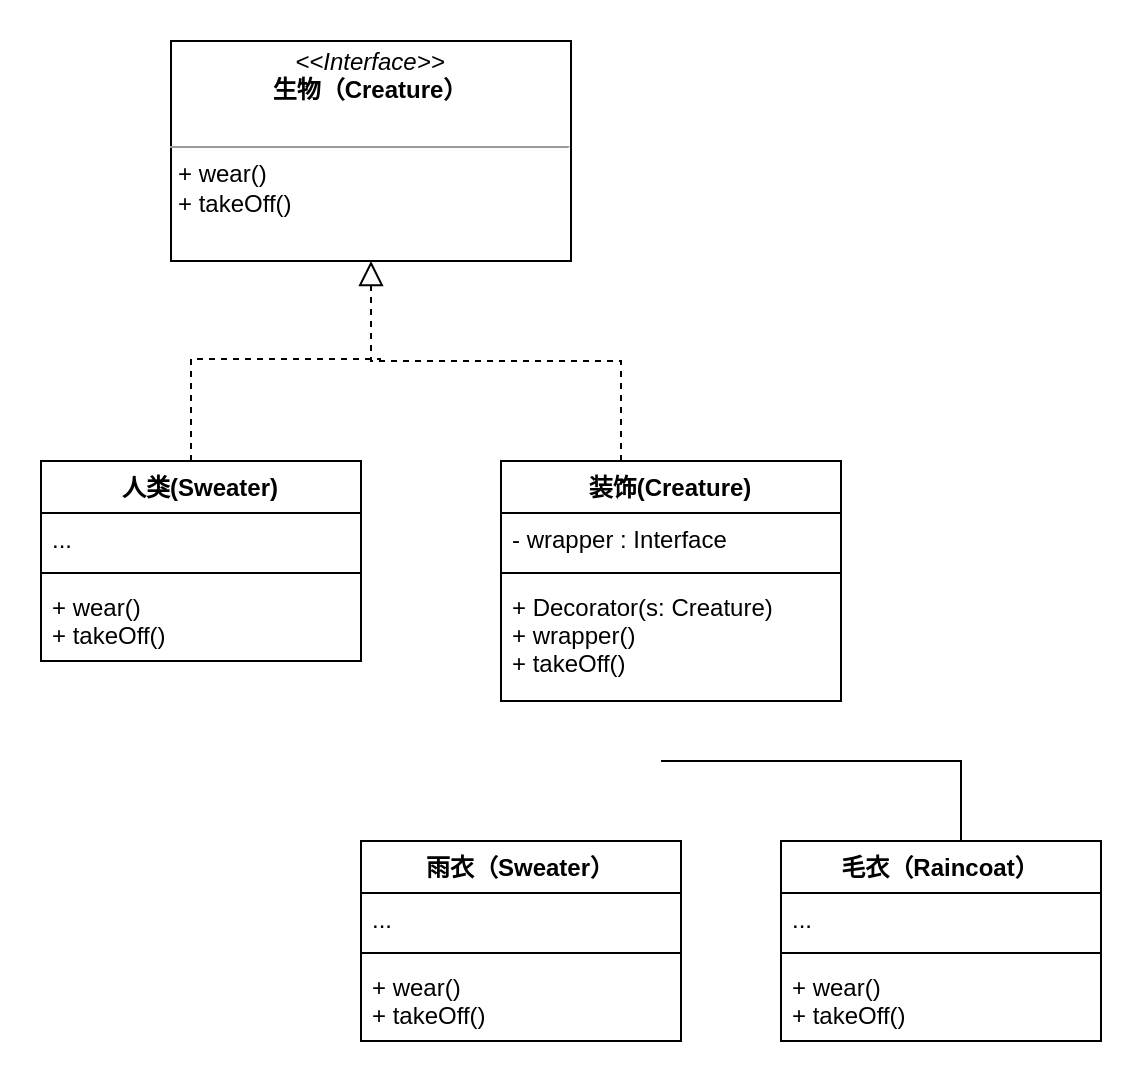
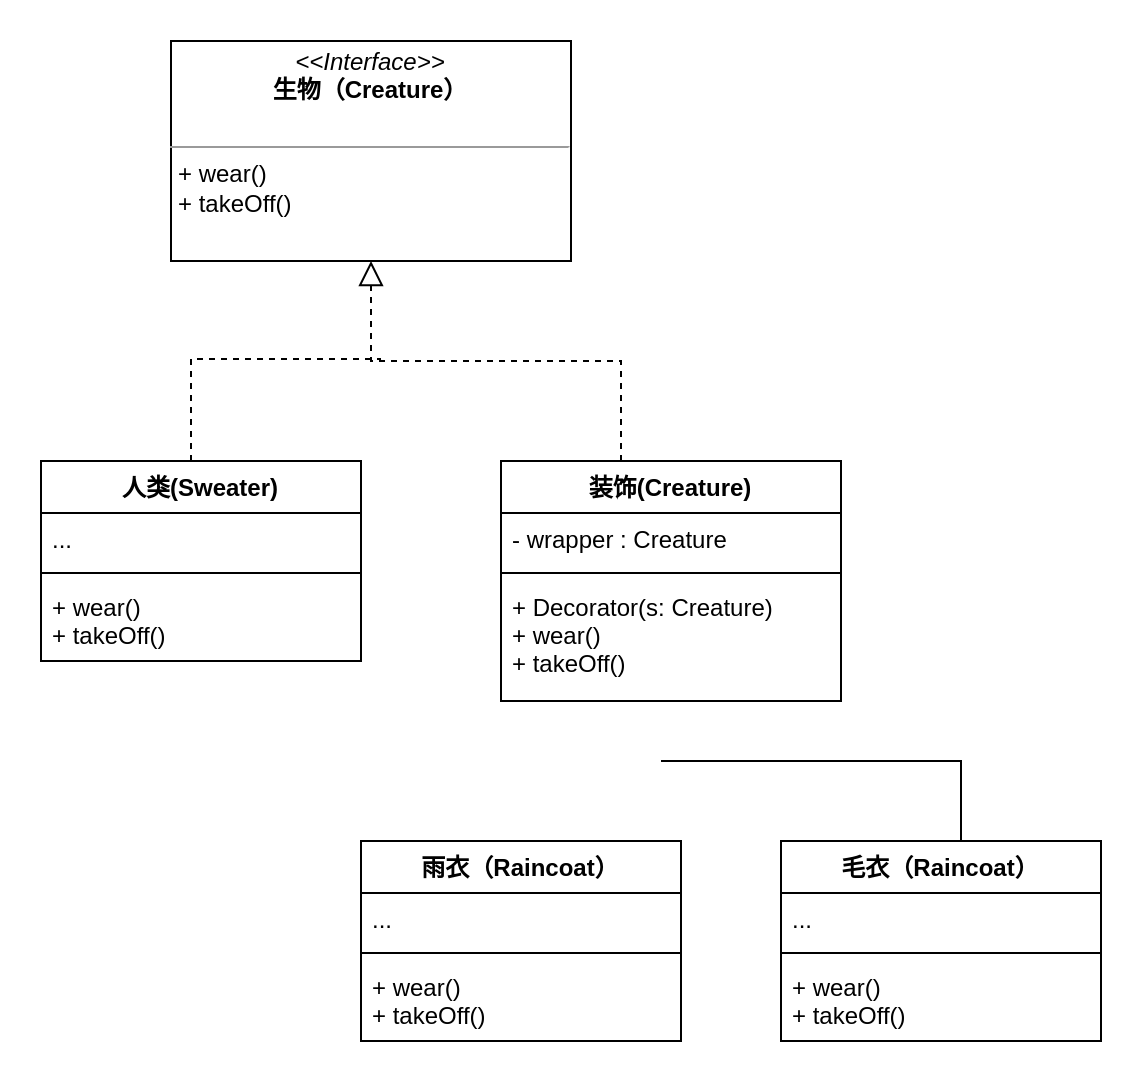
node "- wrapper : Interface": label "- wrapper : Interface" -> "- wrapper : Creature"
node "+ Decorator(s: Creature) + wrapper() + takeOff()": label "+ Decorator(s: Creature) + wrapper() + takeOff()" -> "+ Decorator(s: Creature) + wear() + takeOff()"
node "雨衣（Sweater）": label "雨衣（Sweater）" -> "雨衣（Raincoat）"
